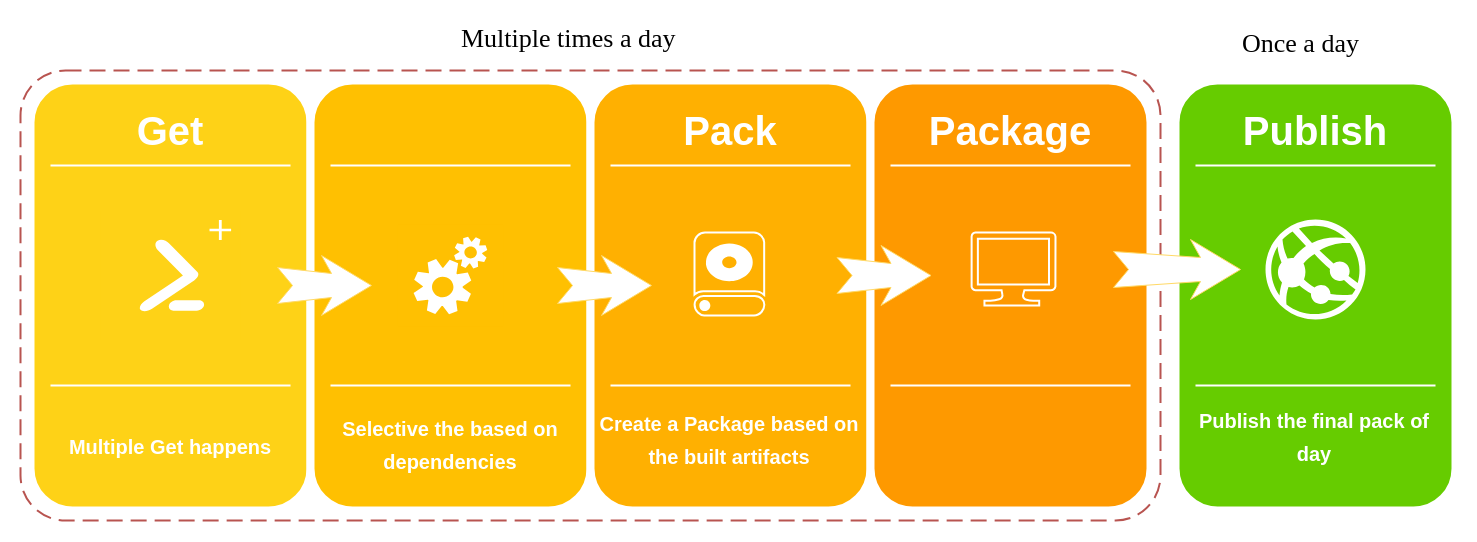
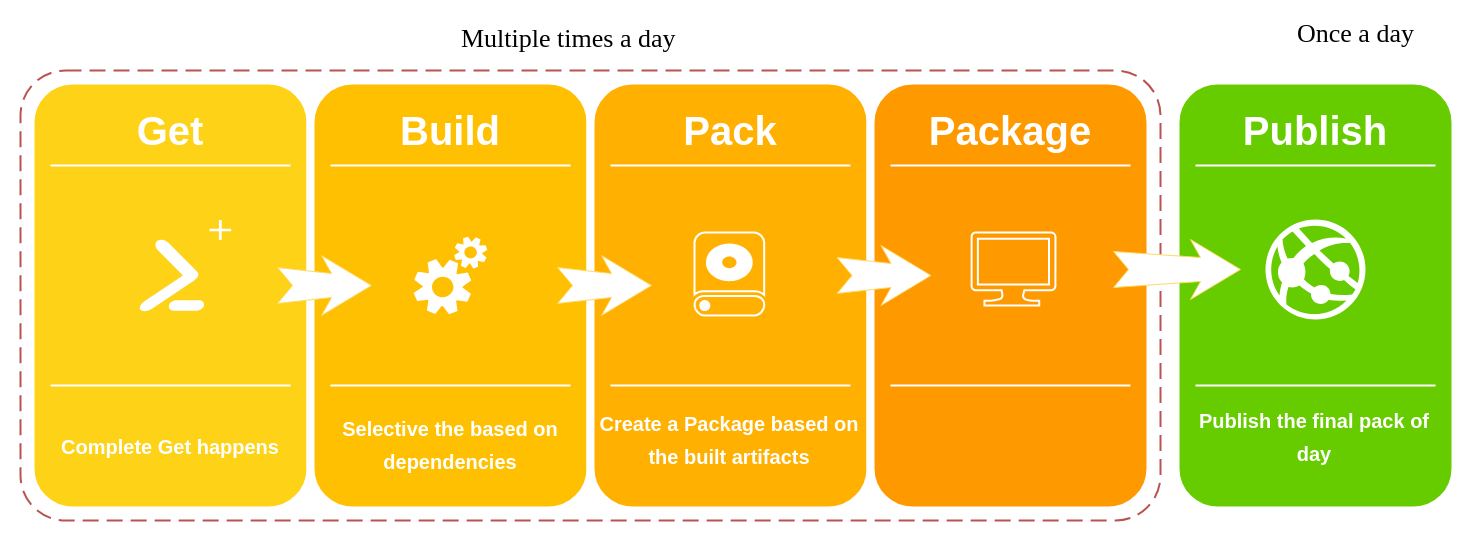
node "Once a day": moved (1311, 41) -> (1366, 31)
node "Build": added
node "Multiple Get happens": label "Multiple Get happens" -> "Complete Get happens"
